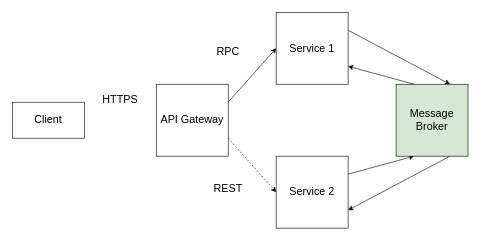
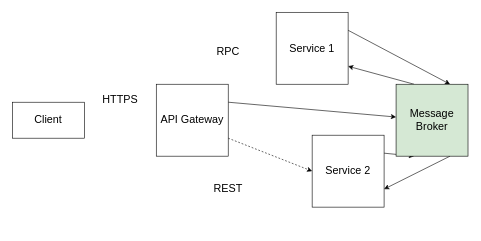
edge "API Gateway" -> "Service 1": now "API Gateway" -> "Message Broker"
node "Service 2": moved (312, 192) -> (348, 171)
